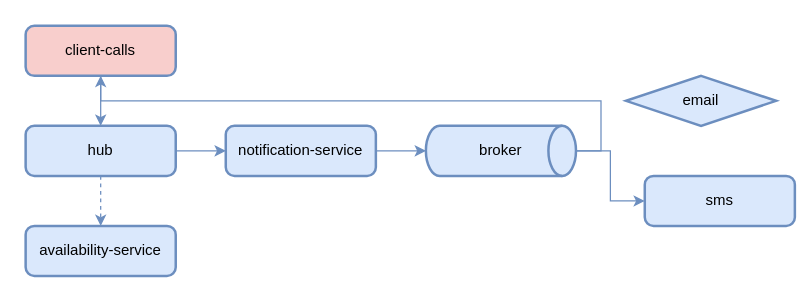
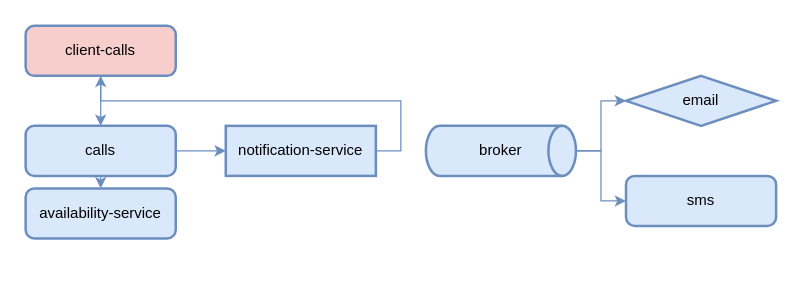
edge "broker" -> "client-calls": now "broker" -> "email"
node "hub": label "hub" -> "calls"
node "notification-service": shape rounded rectangle -> rectangle
edge "notification-service" -> "broker": now "notification-service" -> "client-calls"
node "sms": moved (719, 201) -> (701, 201)
node "availability-service": moved (101, 251) -> (101, 213)
